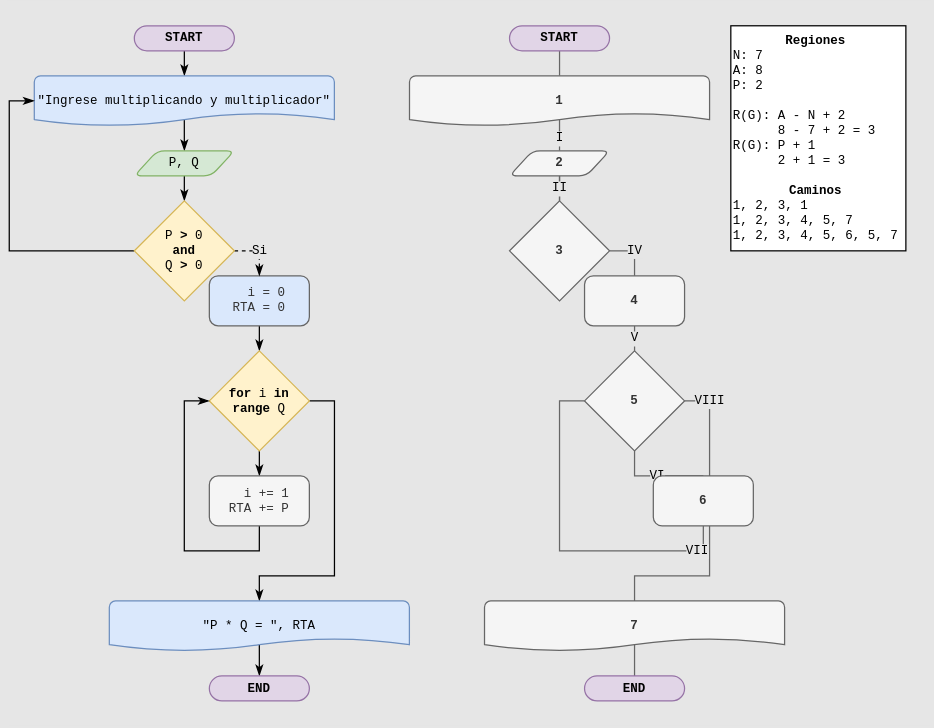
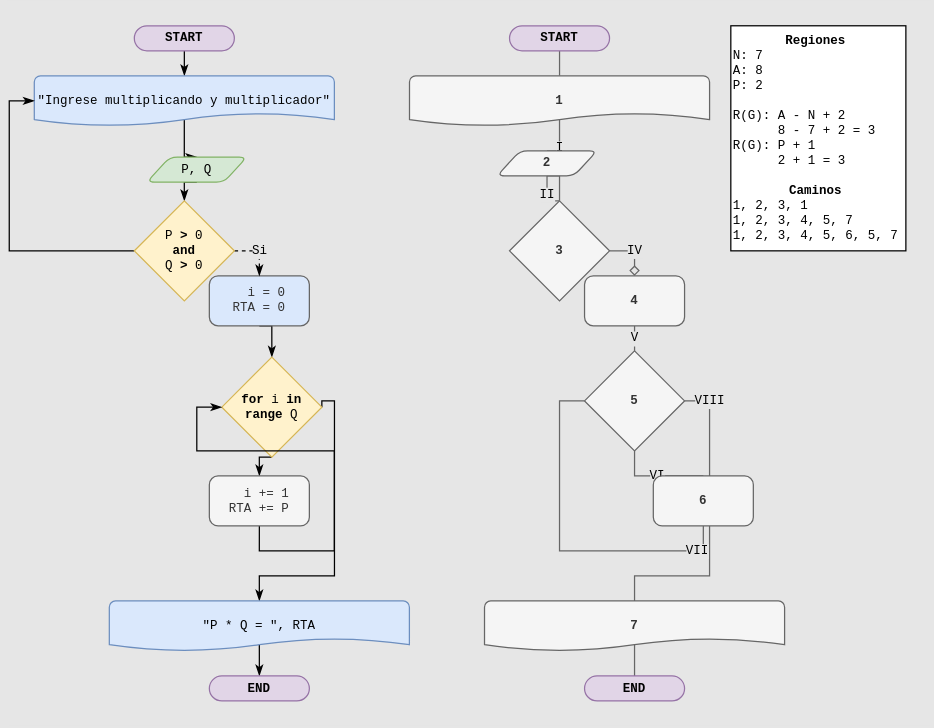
node "P, Q": moved (184, 163) -> (197, 169)
node "2": moved (559, 163) -> (547, 163)
edge "3" -- "4": arrowhead none -> diamond
node "for i in range Q": moved (259, 401) -> (272, 407)
